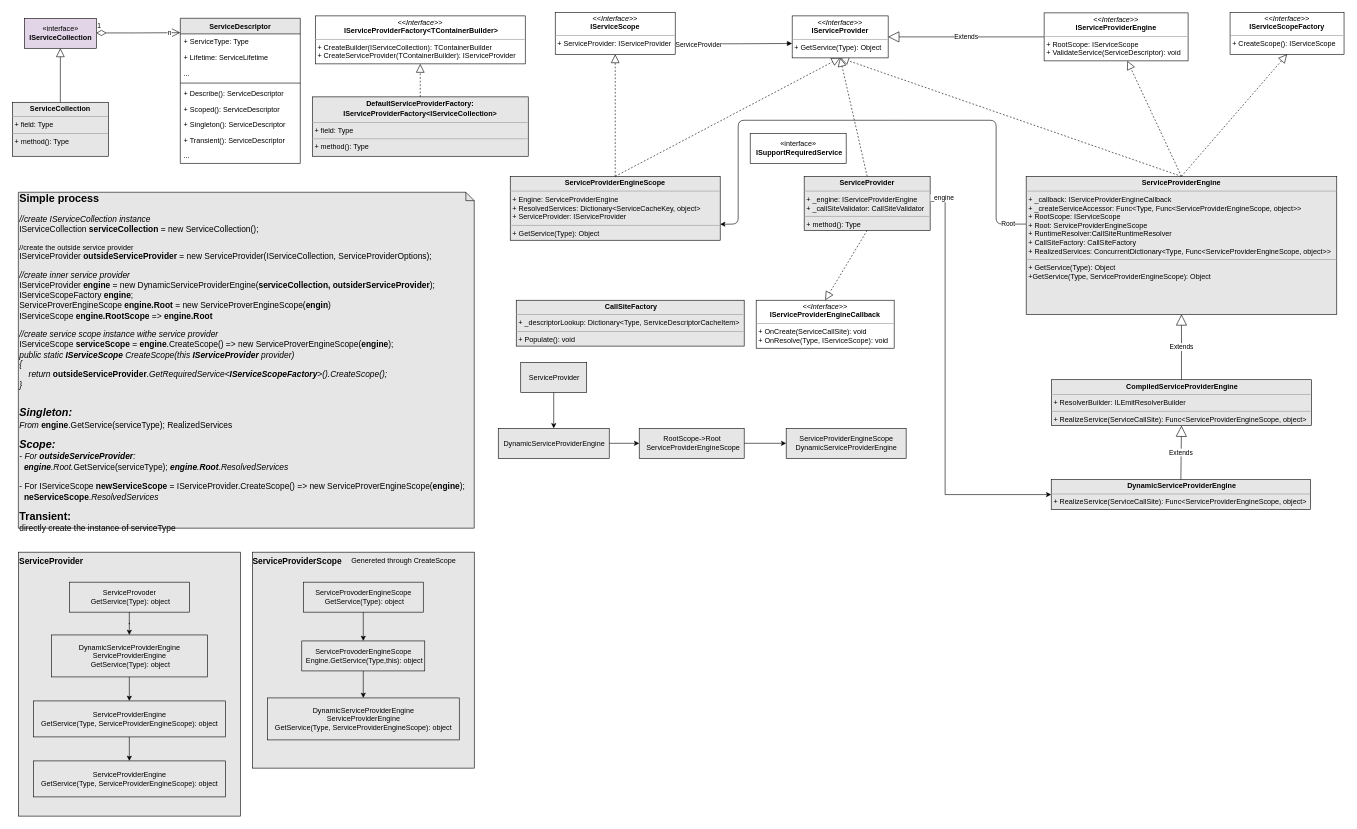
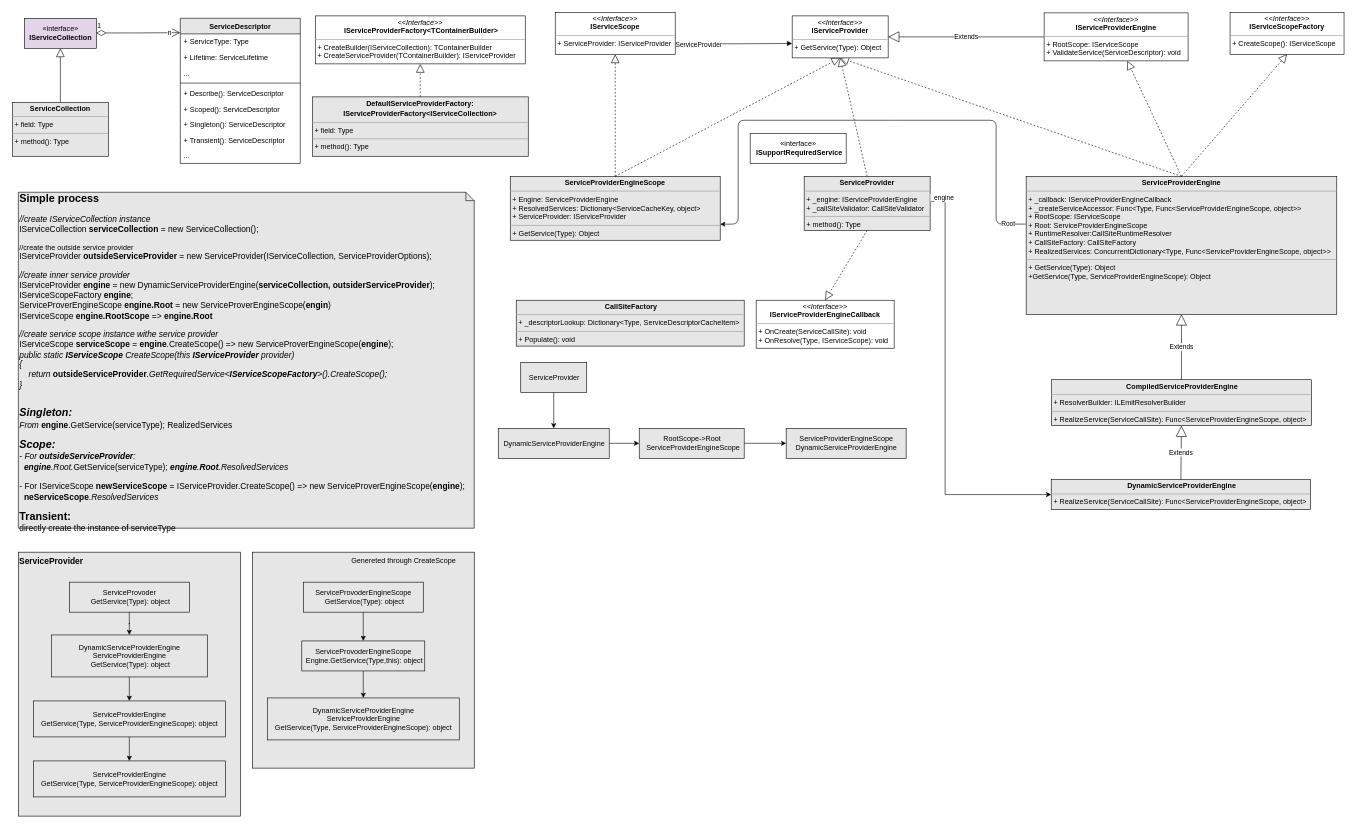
node "ServiceProviderScope": removed
